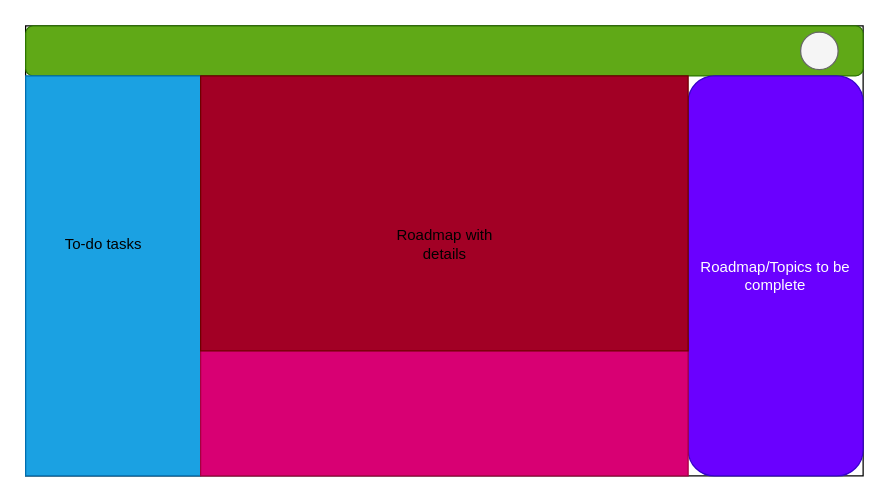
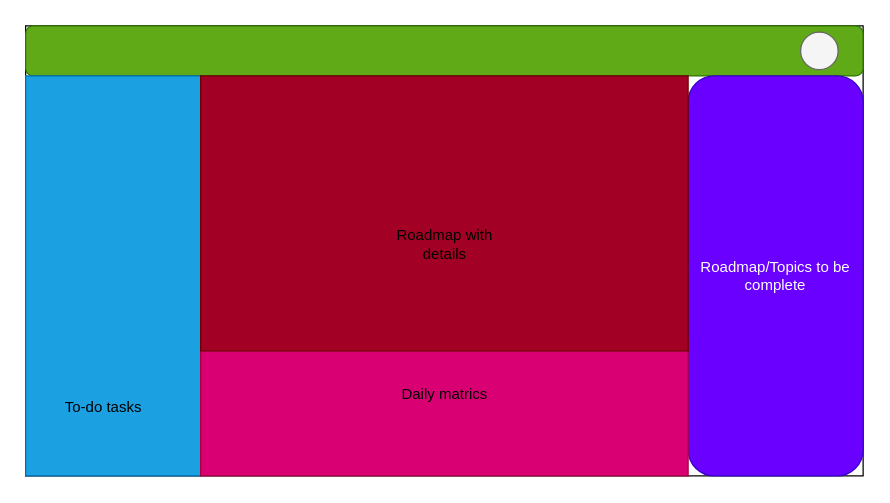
node "To-do tasks": moved (104, 244) -> (104, 407)
node "Daily matrics": added
